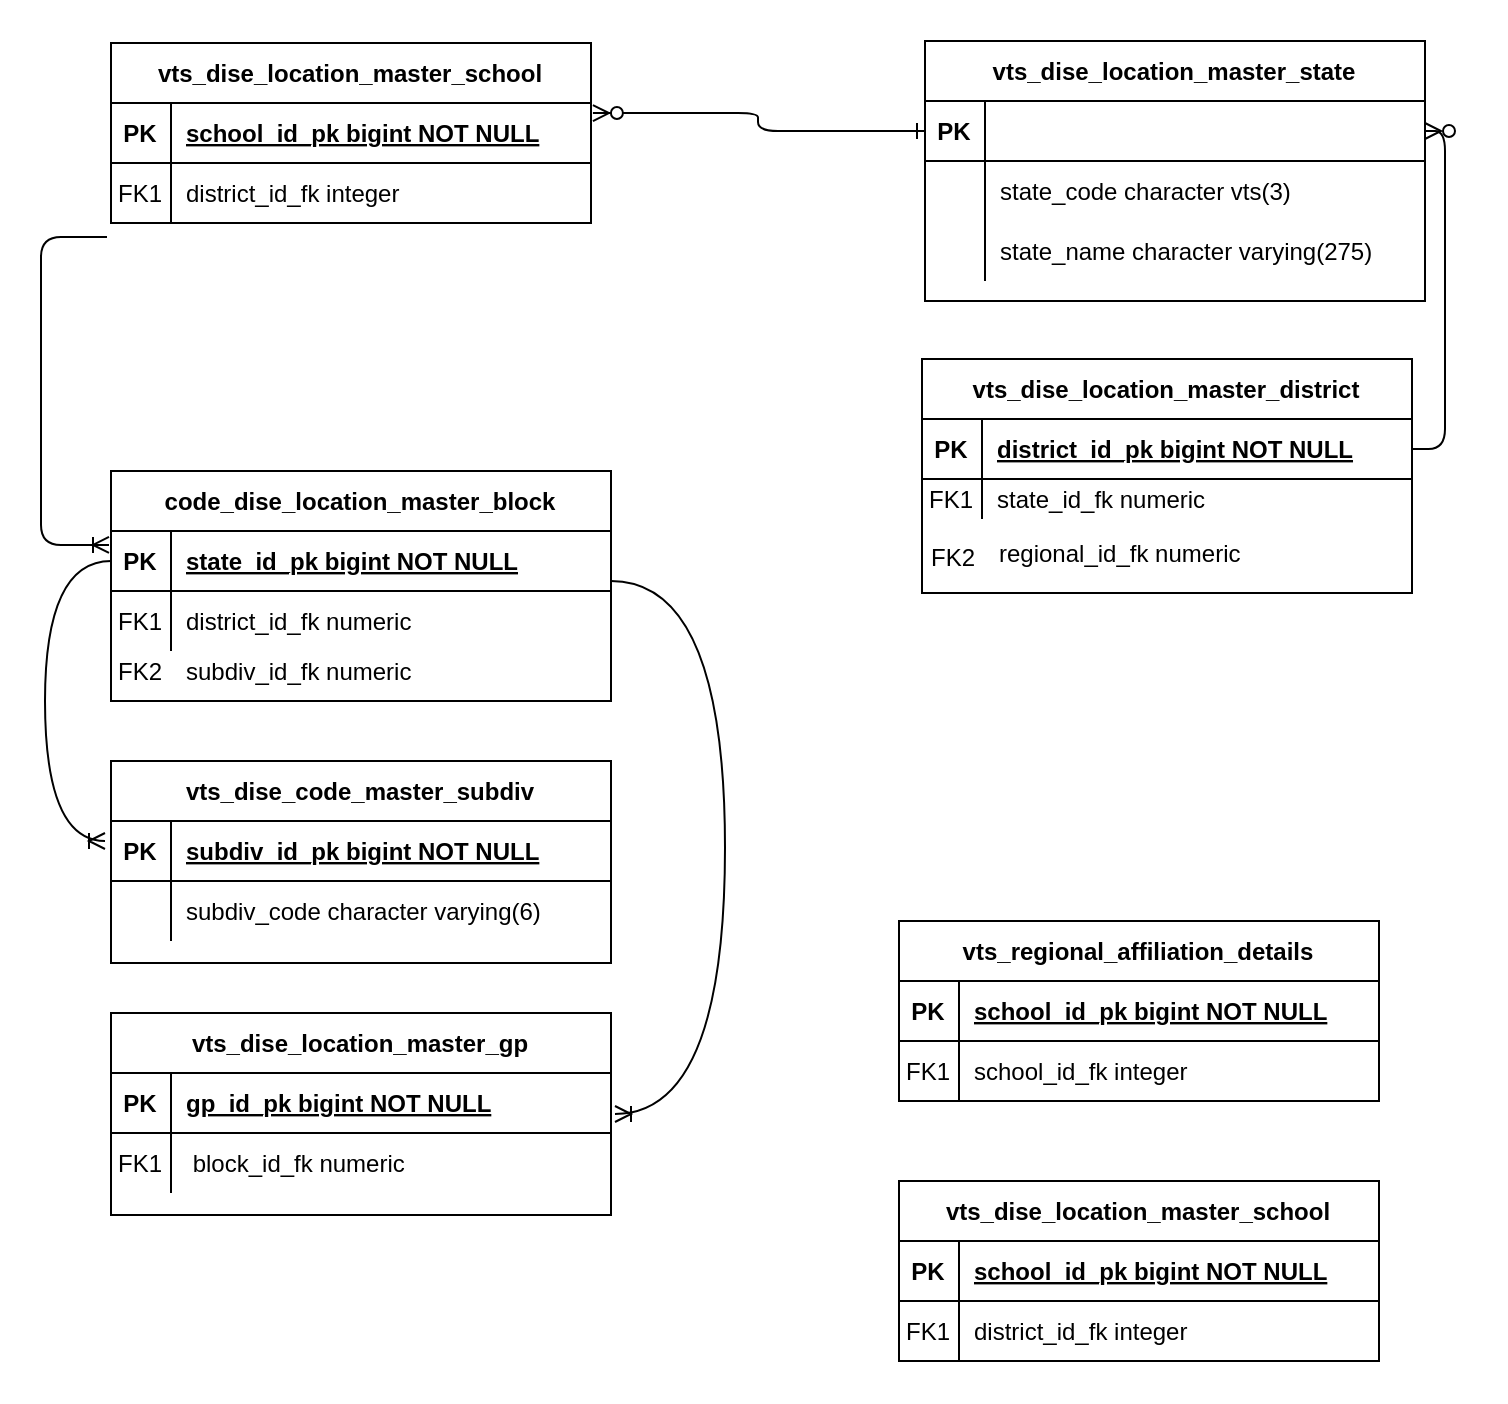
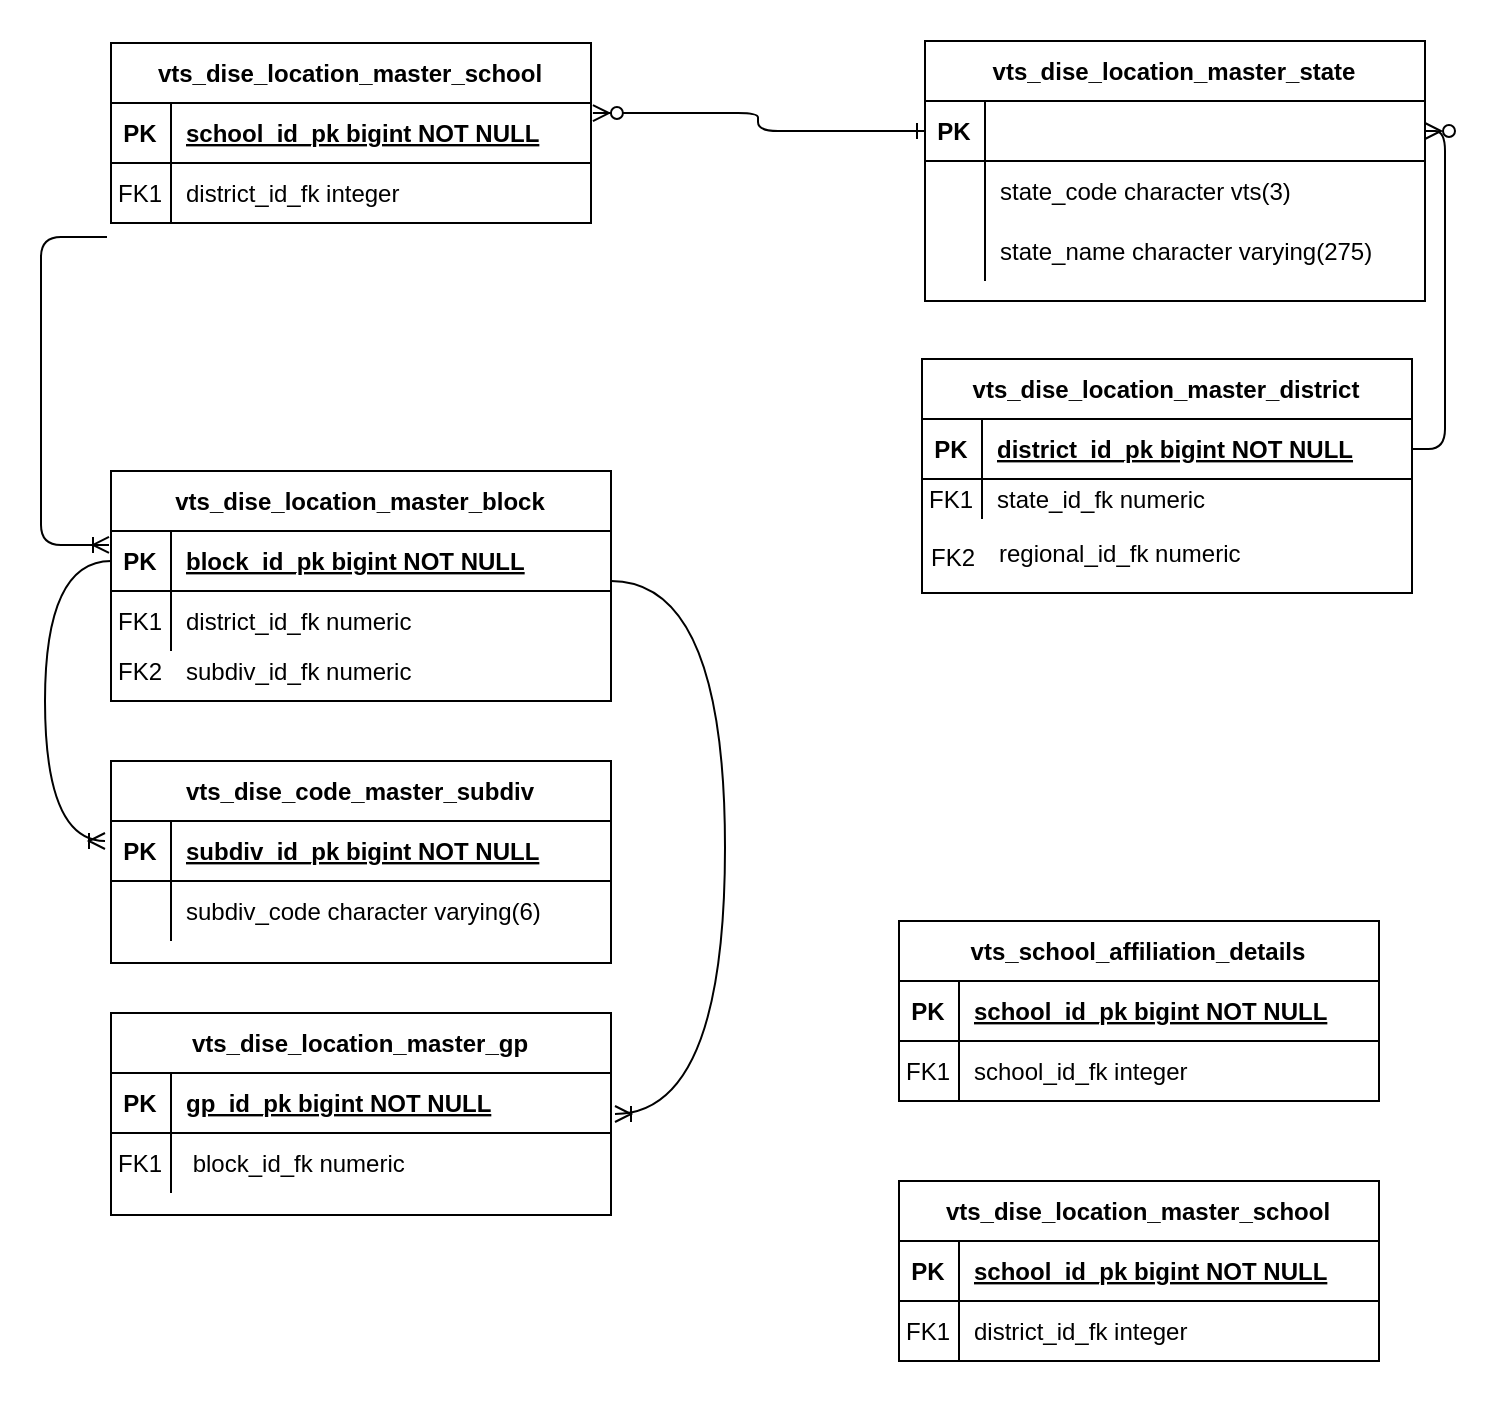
node "code_dise_location_master_block": label "code_dise_location_master_block" -> "vts_dise_location_master_block"
node "state_id_pk bigint NOT NULL": label "state_id_pk bigint NOT NULL" -> "block_id_pk bigint NOT NULL"
node "vts_regional_affiliation_details": label "vts_regional_affiliation_details" -> "vts_school_affiliation_details"
